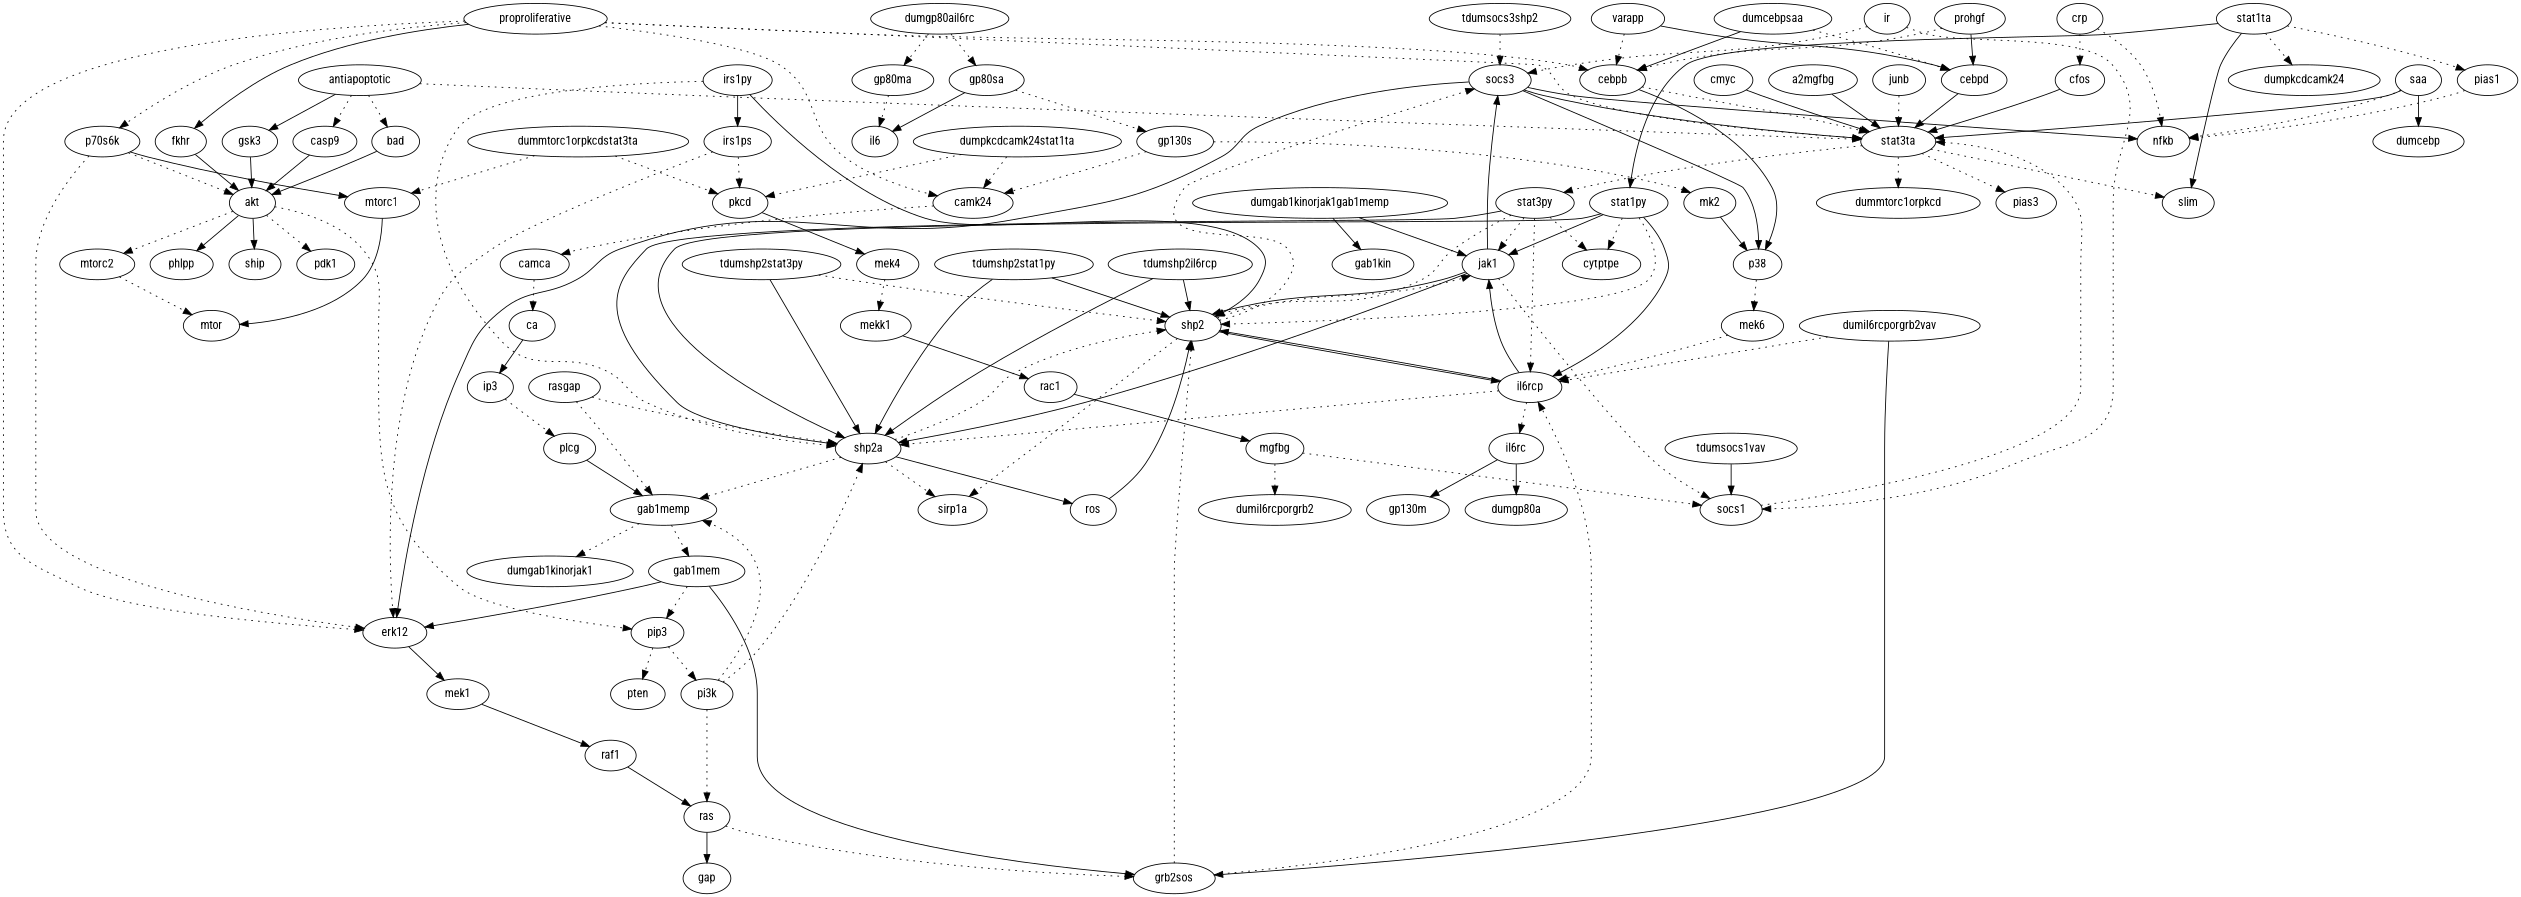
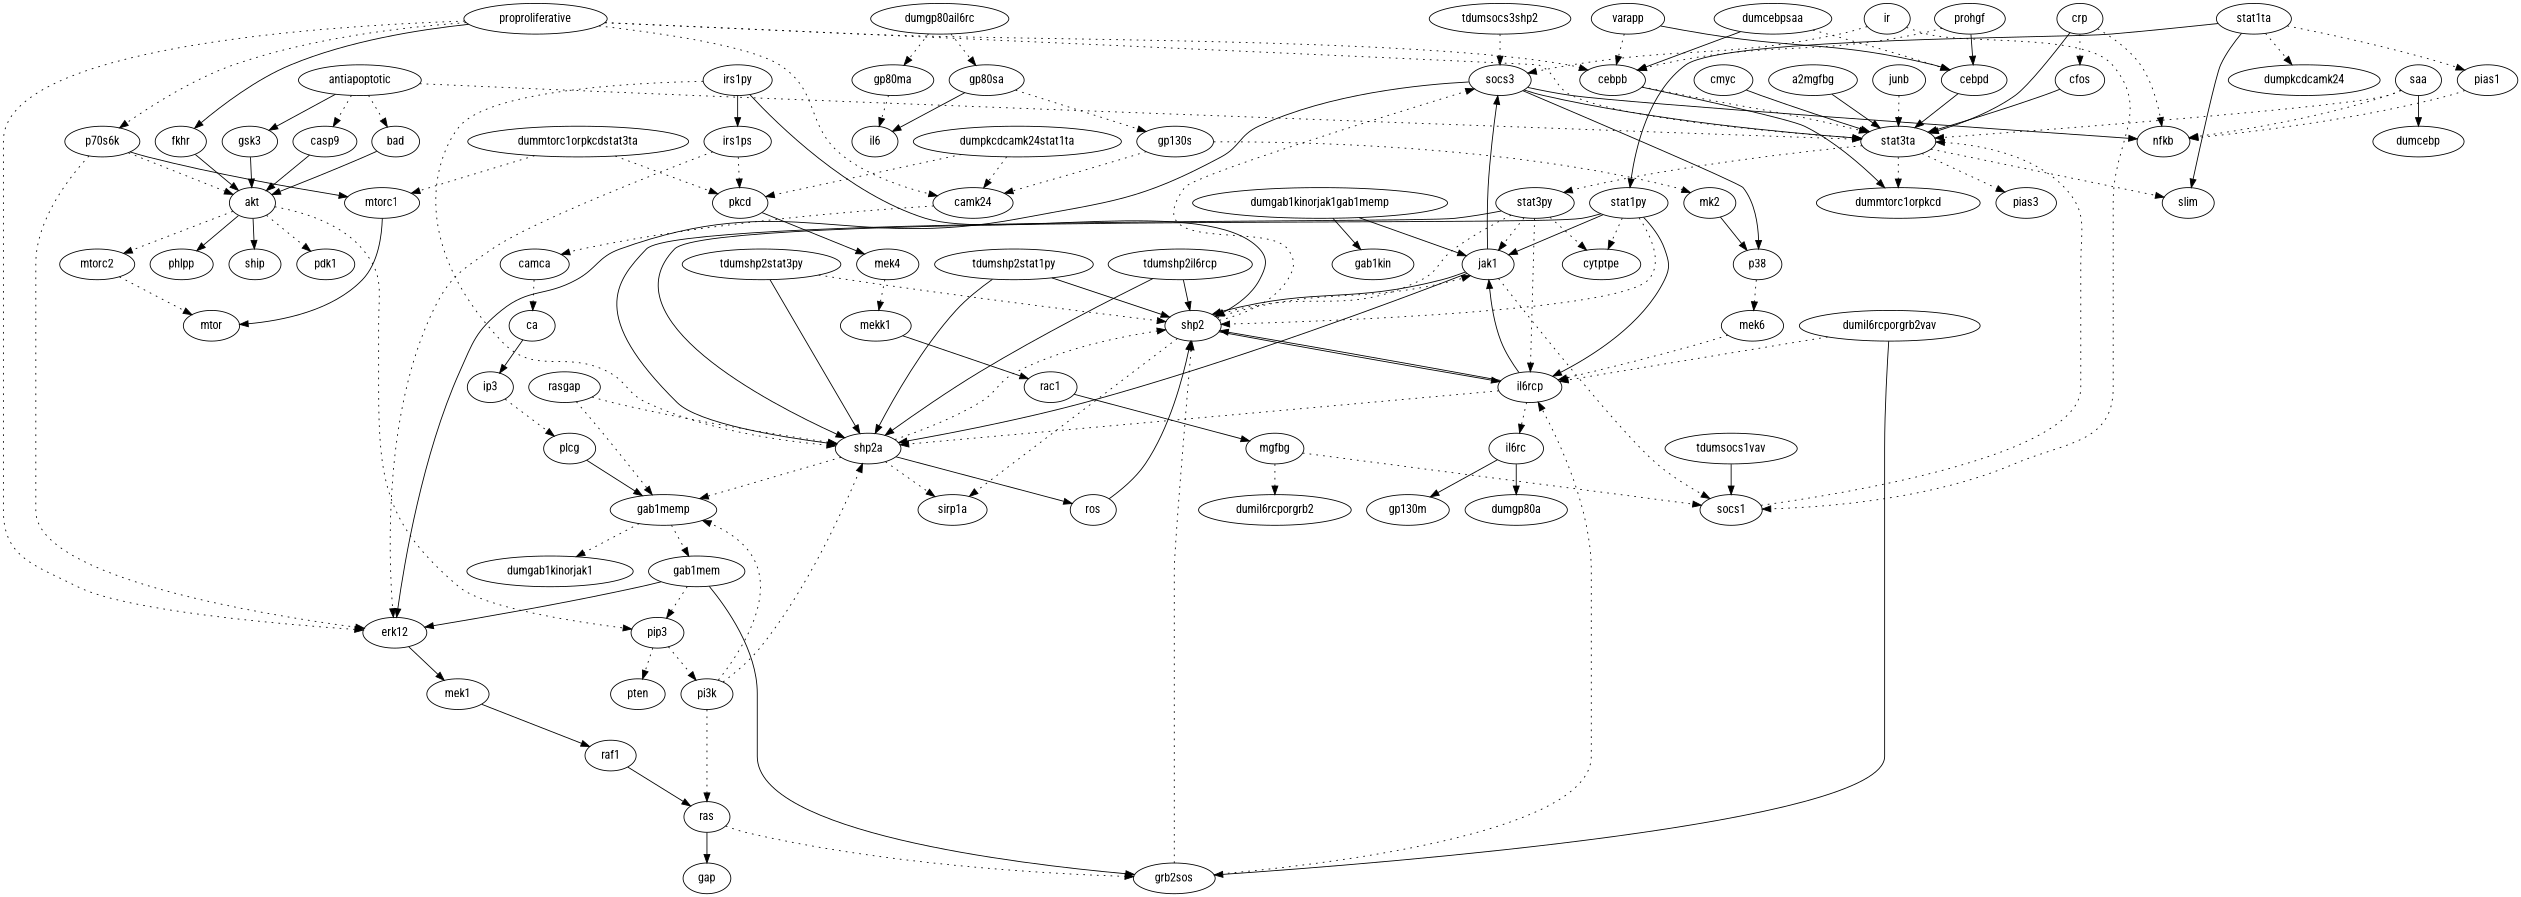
edge "crp" -> "stat3ta": added
edge "saa" -> "stat3ta": style solid -> dotted
edge "cebpb" -> "p38": now "cebpb" -> "dummtorc1orpkcd"
